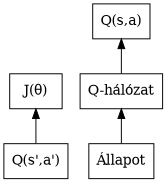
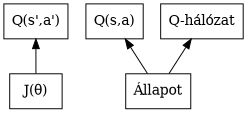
edge "Q-hálózat" -> "Q(s,a)": now "Állapot" -> "Q(s,a)"
edge "Q(s',a')" -> "J(θ)": reversed
